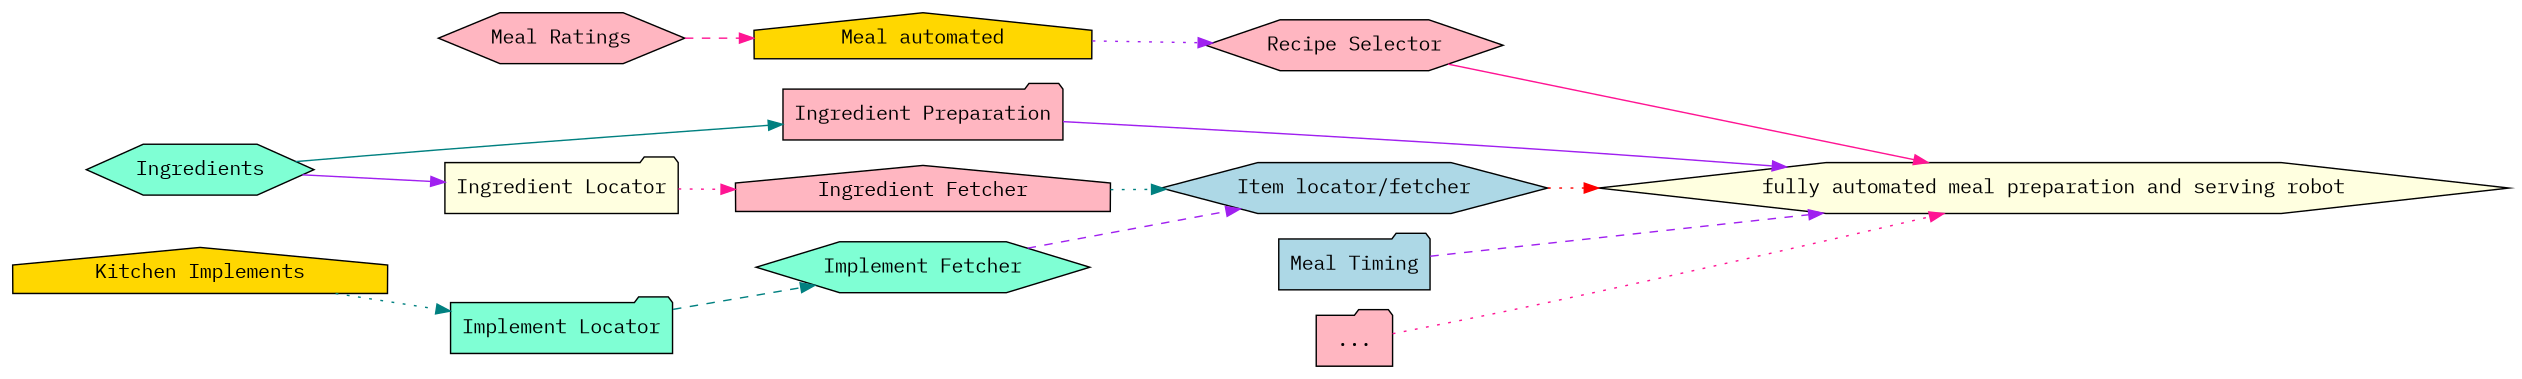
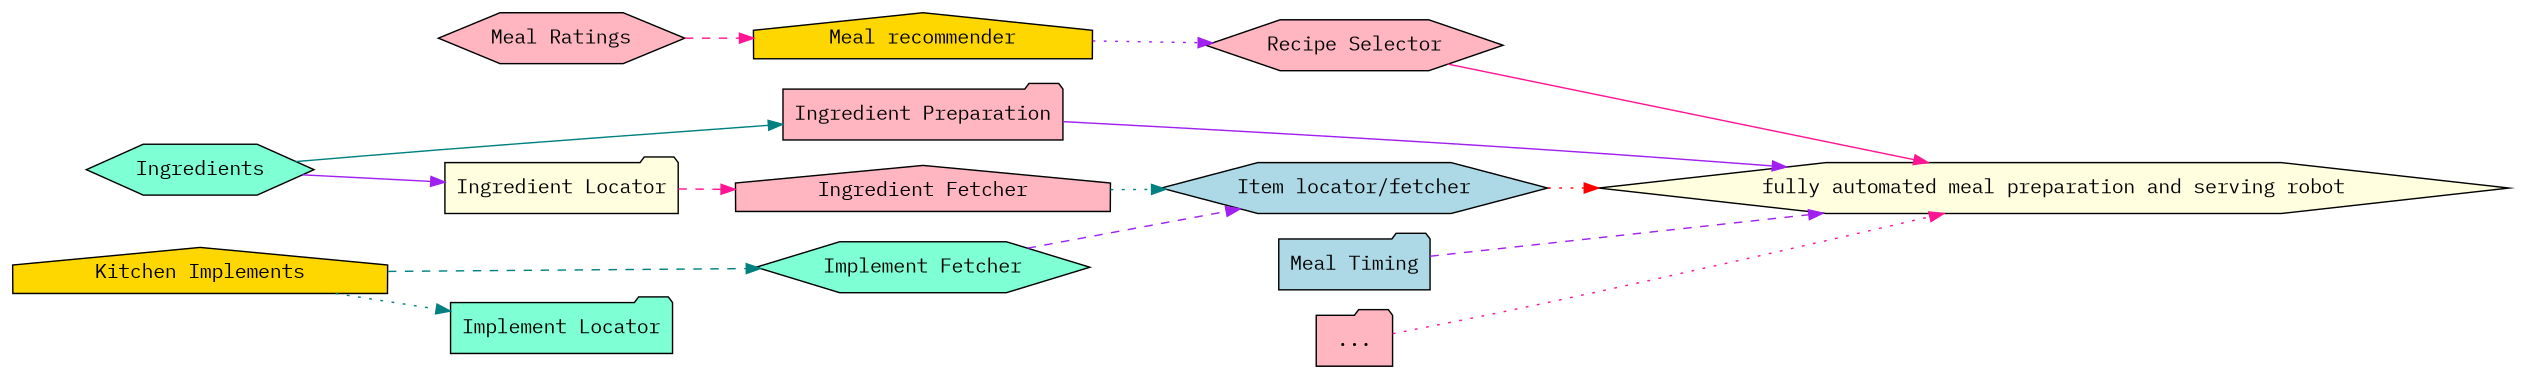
node "Meal automated": label "Meal automated" -> "Meal recommender"
edge "Ingredient Locator" -> "Ingredient Fetcher": style dotted -> dashed
edge "Implement Locator" -> "Implement Fetcher": now "Kitchen Implements" -> "Implement Fetcher"
